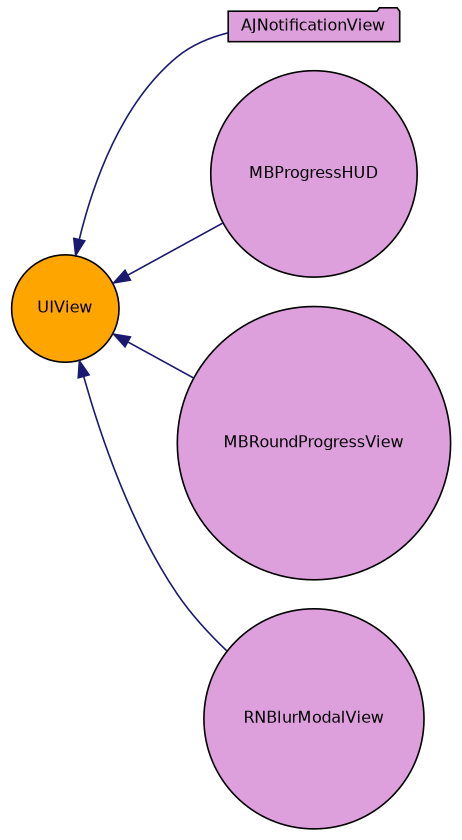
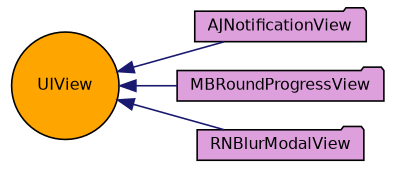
node "MBProgressHUD": removed
node "MBRoundProgressView": shape circle -> folder
node "RNBlurModalView": shape circle -> folder
